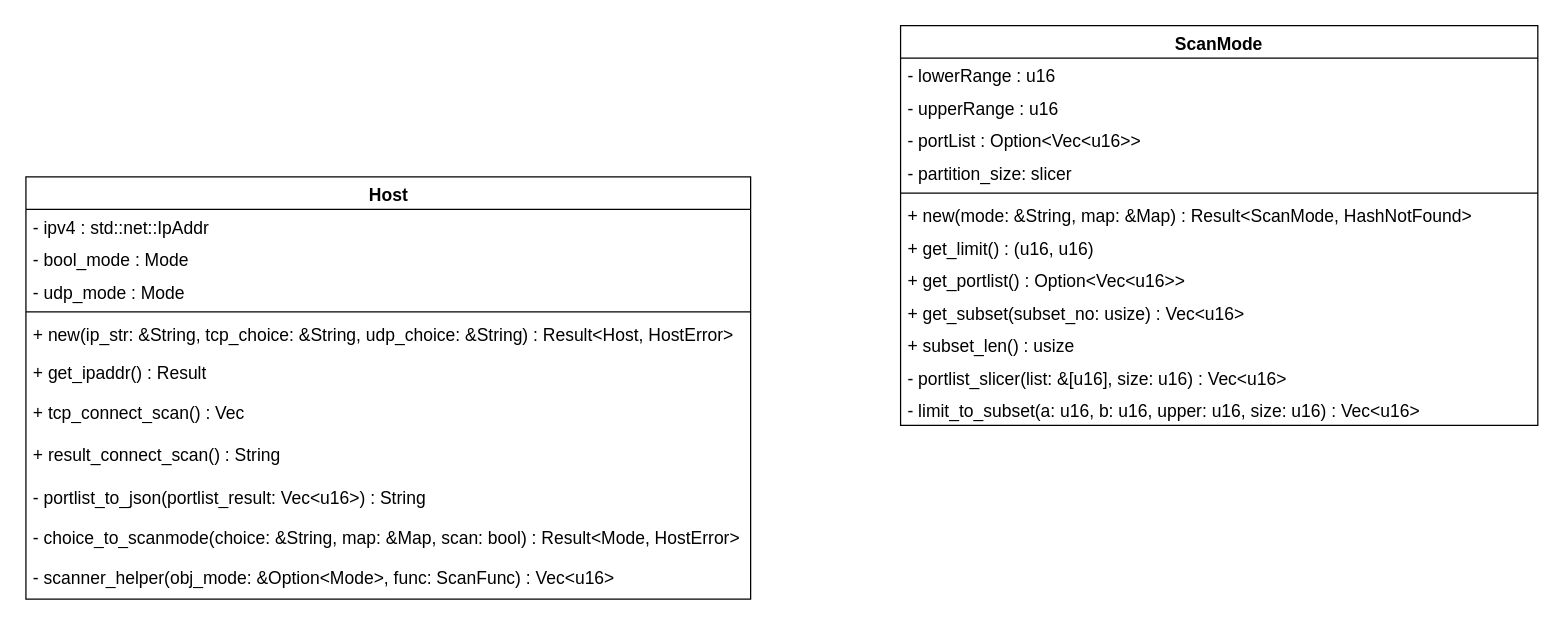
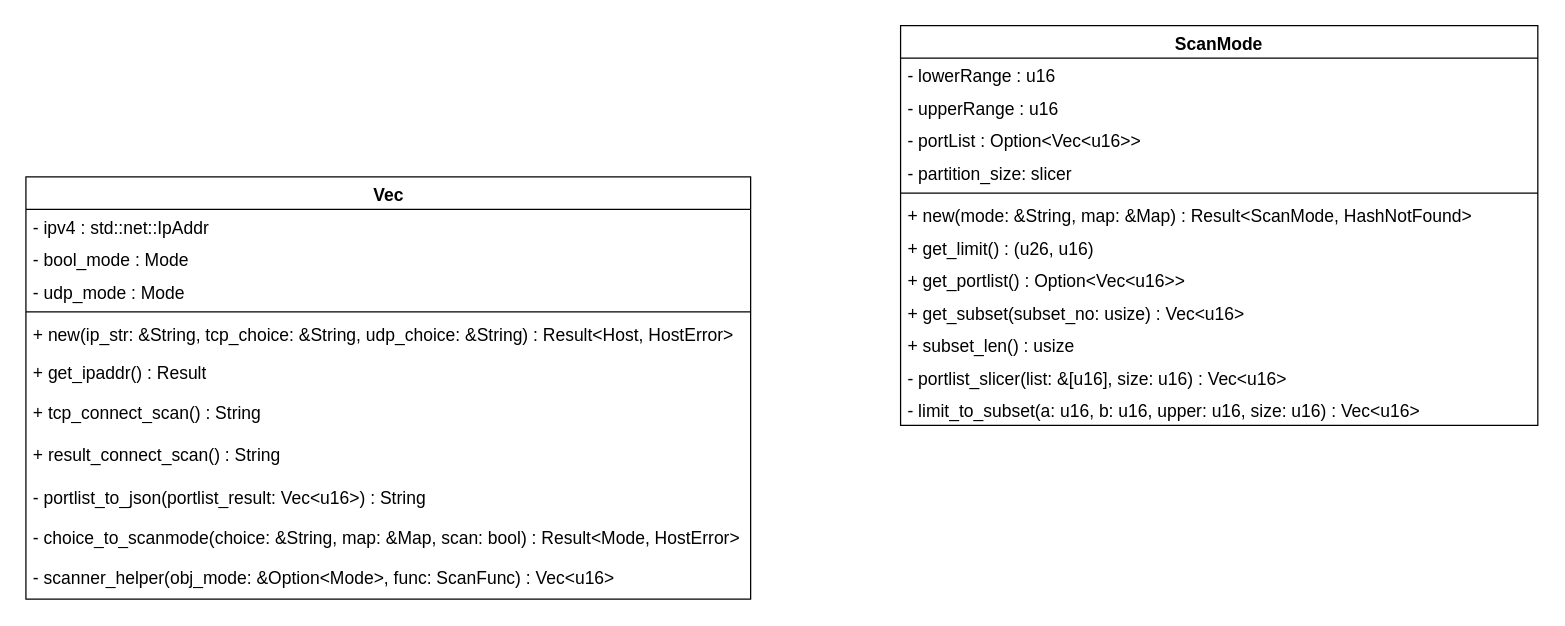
node "Host": label "Host" -> "Vec"
node "+ get_limit() : (u16, u16)": label "+ get_limit() : (u16, u16)" -> "+ get_limit() : (u26, u16)"
node "+ tcp_connect_scan() : Vec": label "+ tcp_connect_scan() : Vec" -> "+ tcp_connect_scan() : String"
